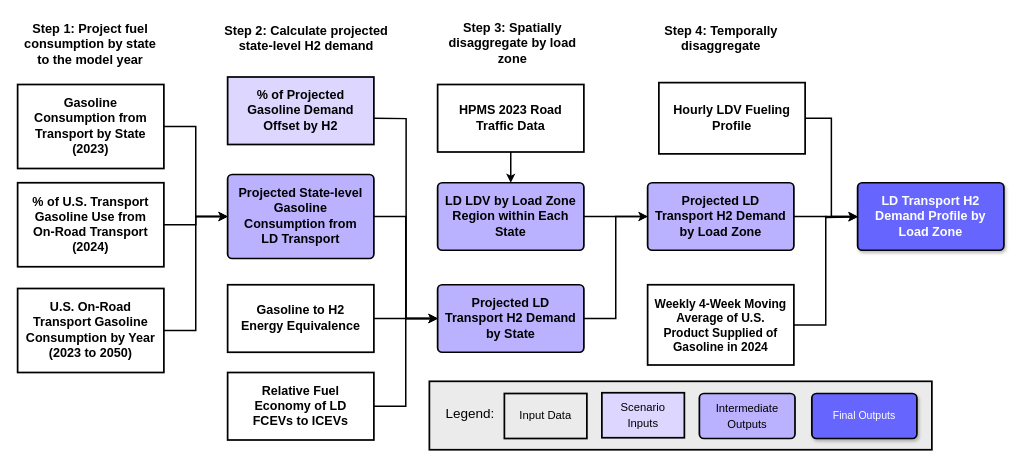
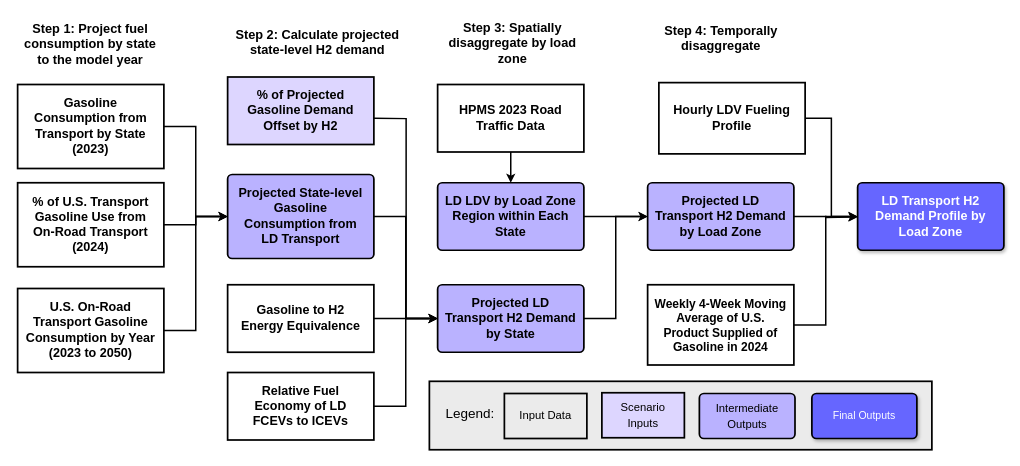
node "Step 2: Calculate projected state-level H2 demand": moved (306, 38) -> (318, 42)
